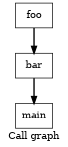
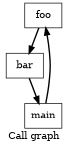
edge "main" -> "foo": added
